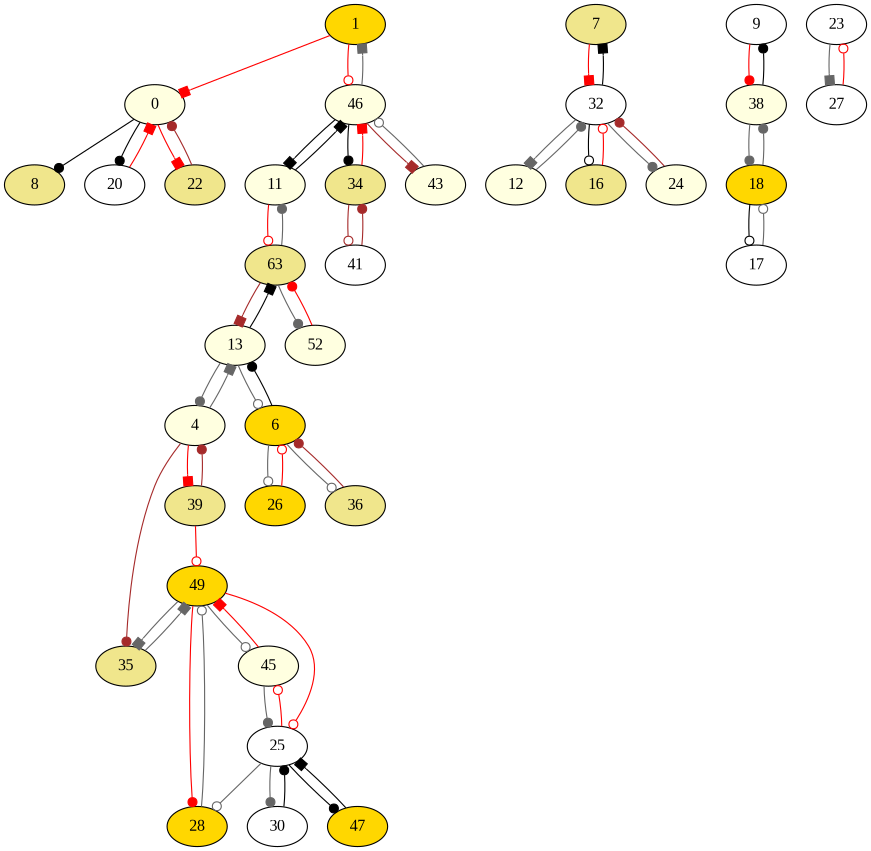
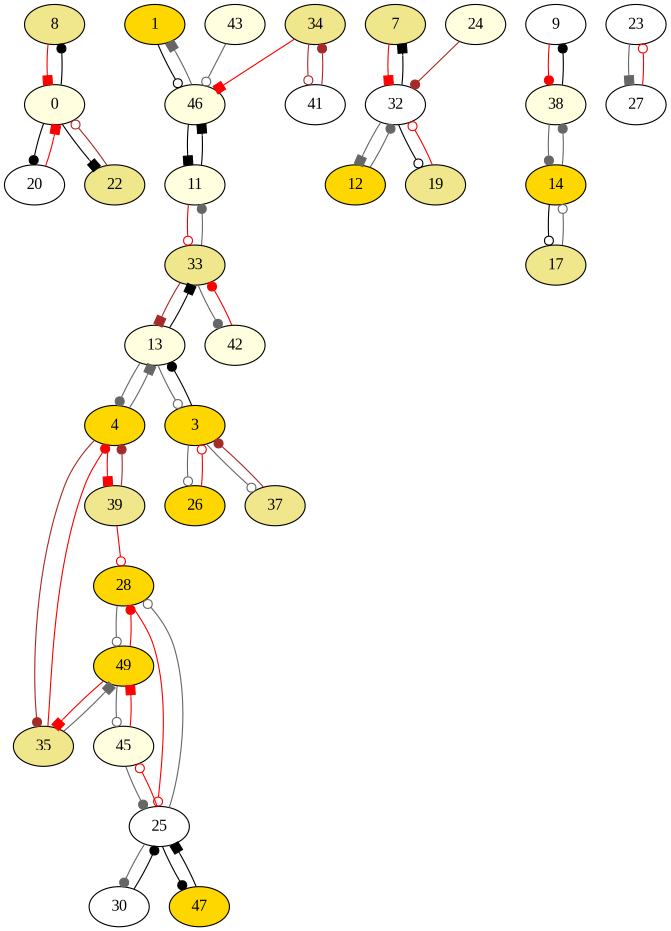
edge "1" -> "46": color red -> black
edge "1" -> "0": now "8" -> "0"
edge "46" -> "34": removed
edge "0" -> "22": color red -> black
edge "46" -> "43": removed
edge "32" -> "24": removed
edge "22" -> "0": arrowhead dot -> odot
node "12": fillcolor lightyellow -> gold
node "16": label "16" -> "19"
node "18": label "18" -> "14"
node "63": label "63" -> "33"
node "17": fillcolor white -> khaki
node "52": label "52" -> "42"
node "4": fillcolor lightyellow -> gold
node "6": label "6" -> "3"
node "36": label "36" -> "37"
edge "39" -> "49": now "39" -> "28"
edge "35" -> "4": added
edge "49" -> "35": color gray40 -> red
edge "49" -> "25": now "28" -> "25"
